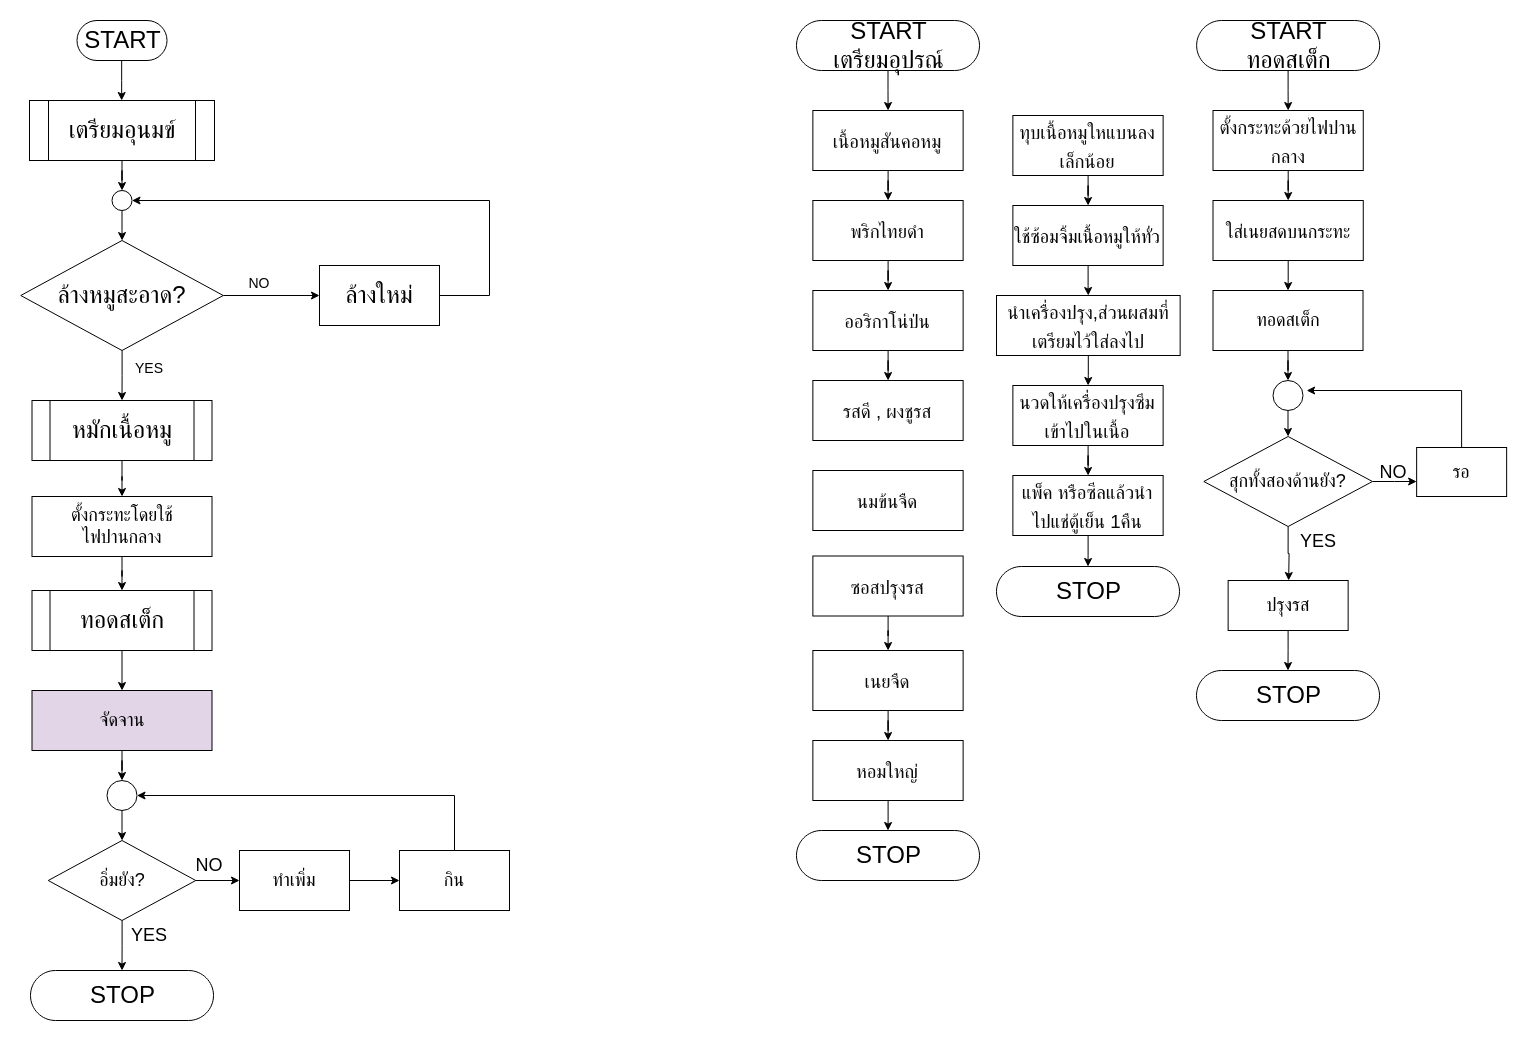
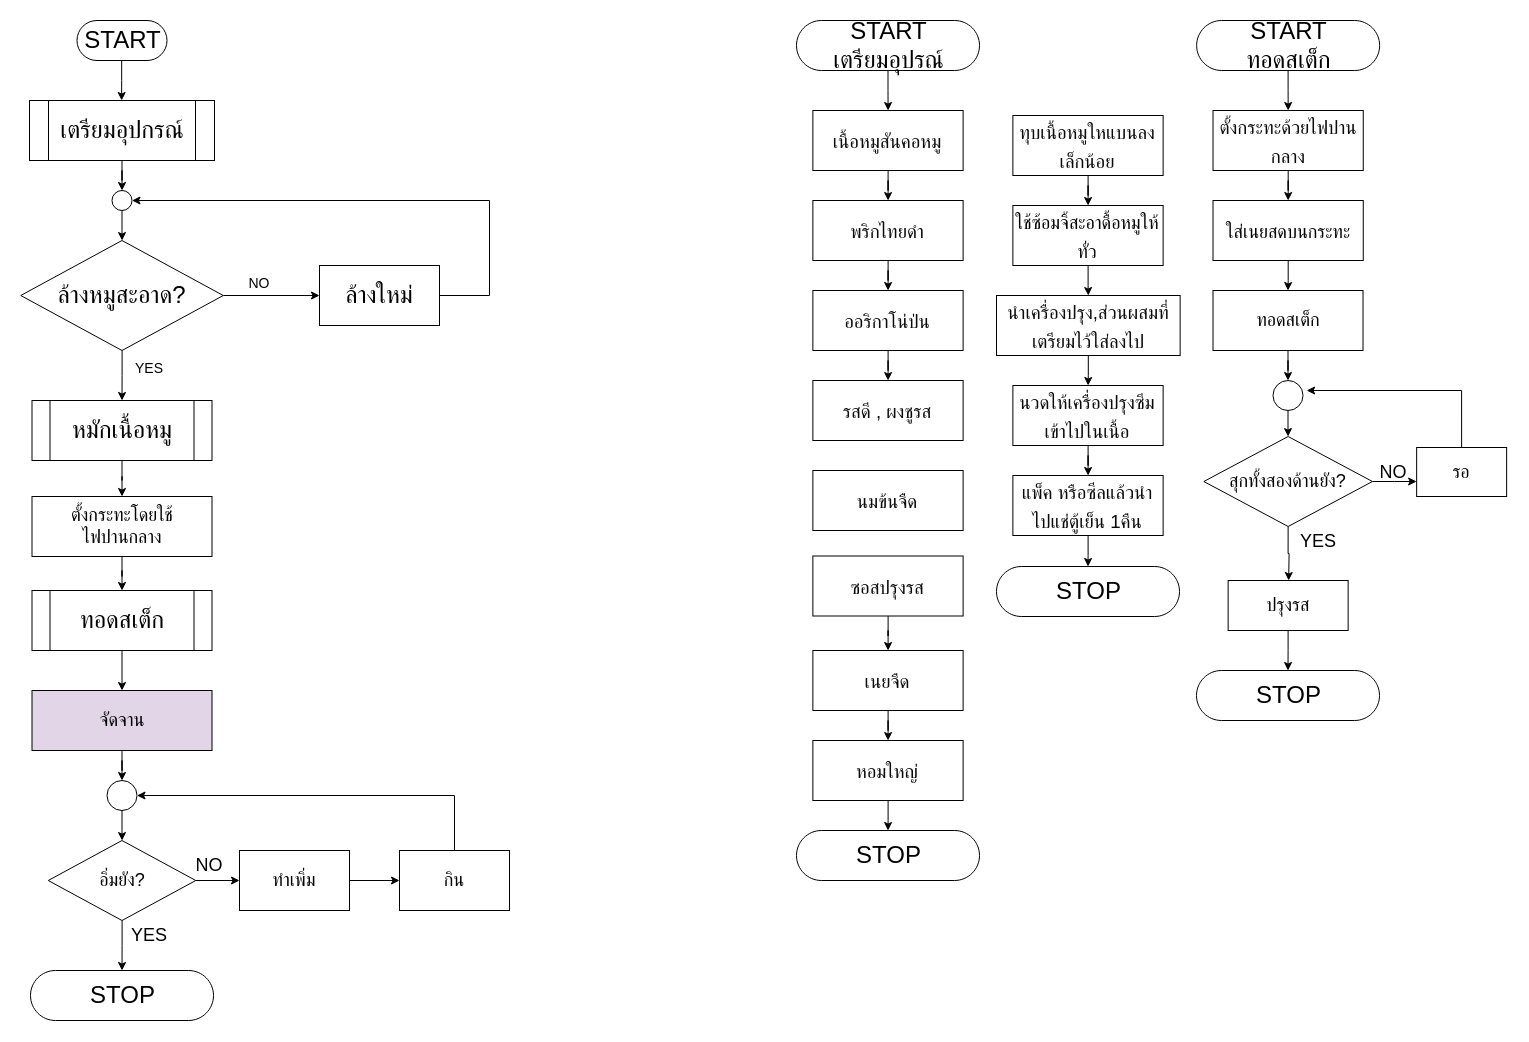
node "เตรียมอุนมข์": label "เตรียมอุนมข์" -> "เตรียมอุปกรณ์"
node "ใช้ซ้อมจิ้มเนื้อหมูให้ทั่ว": label "ใช้ซ้อมจิ้มเนื้อหมูให้ทั่ว" -> "ใช้ซ้อมจิ้สะอาดื้อหมูให้ทั่ว"
